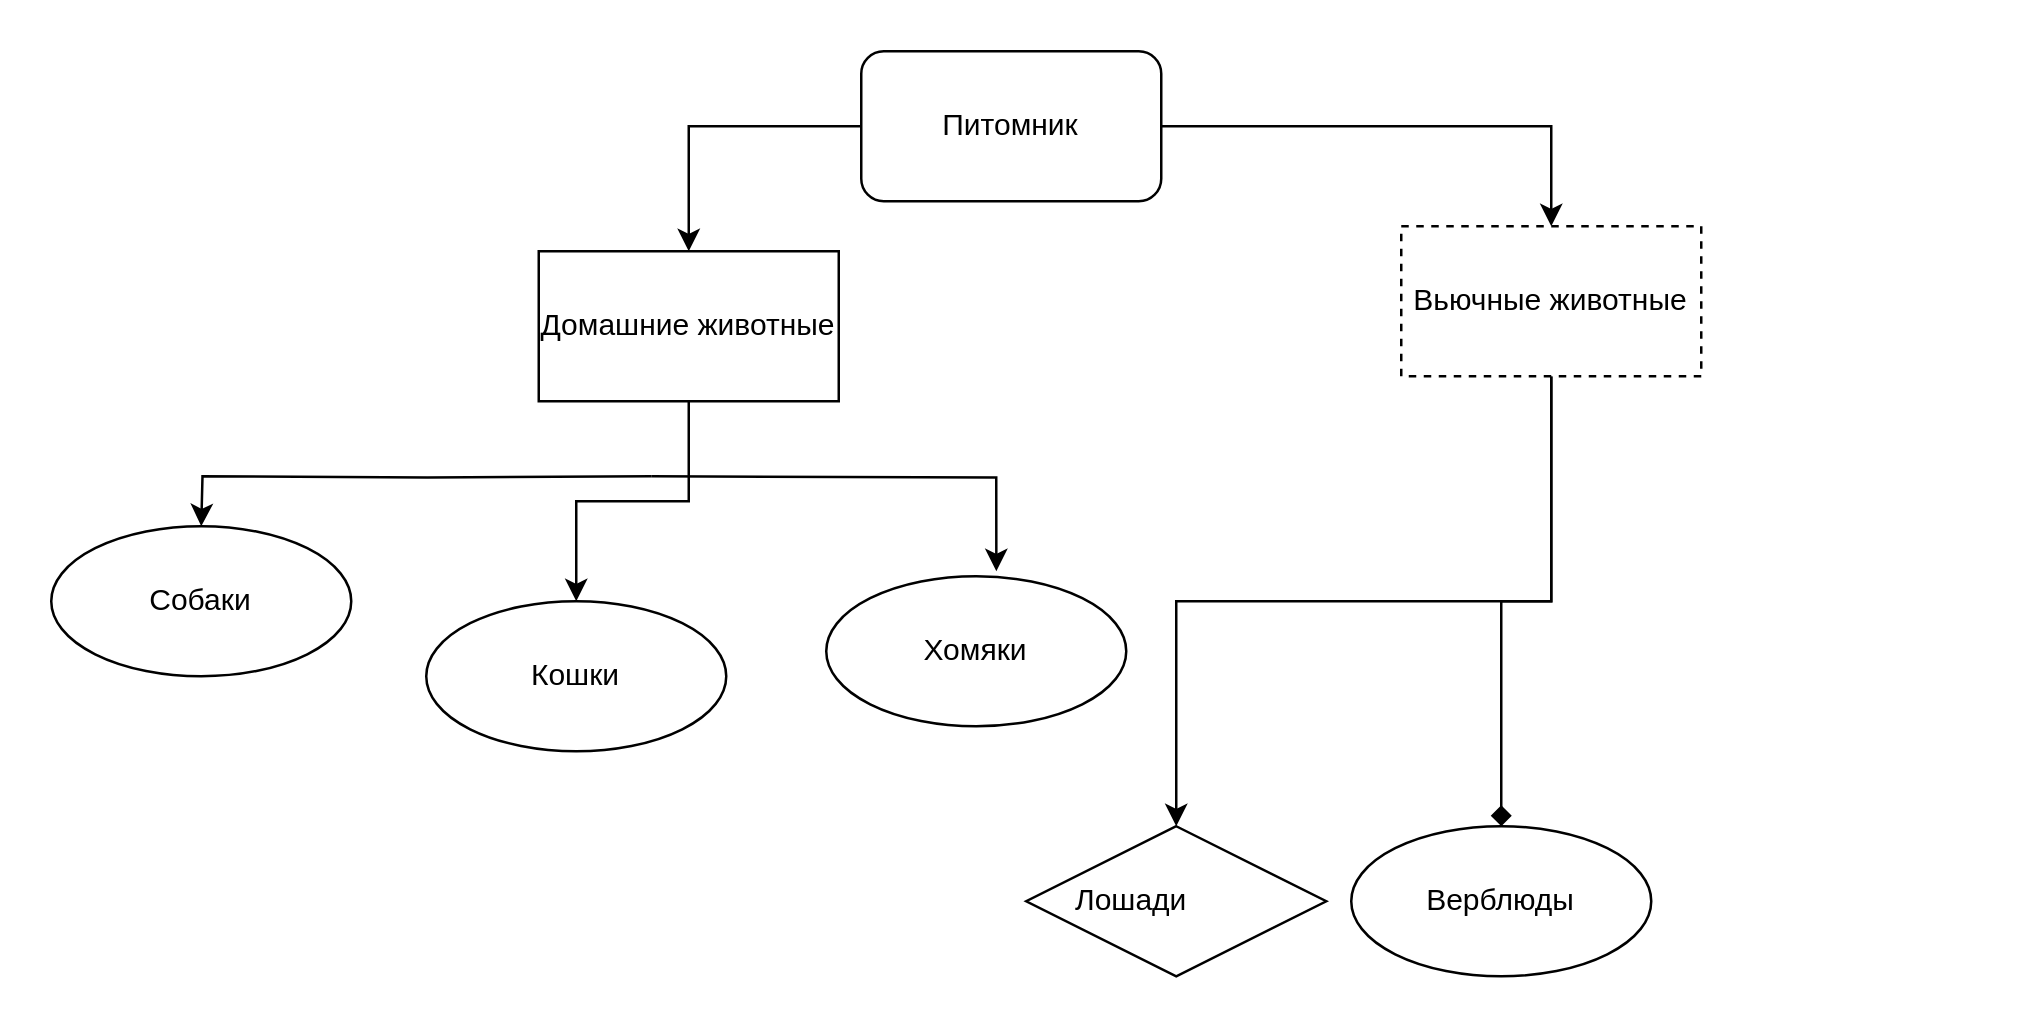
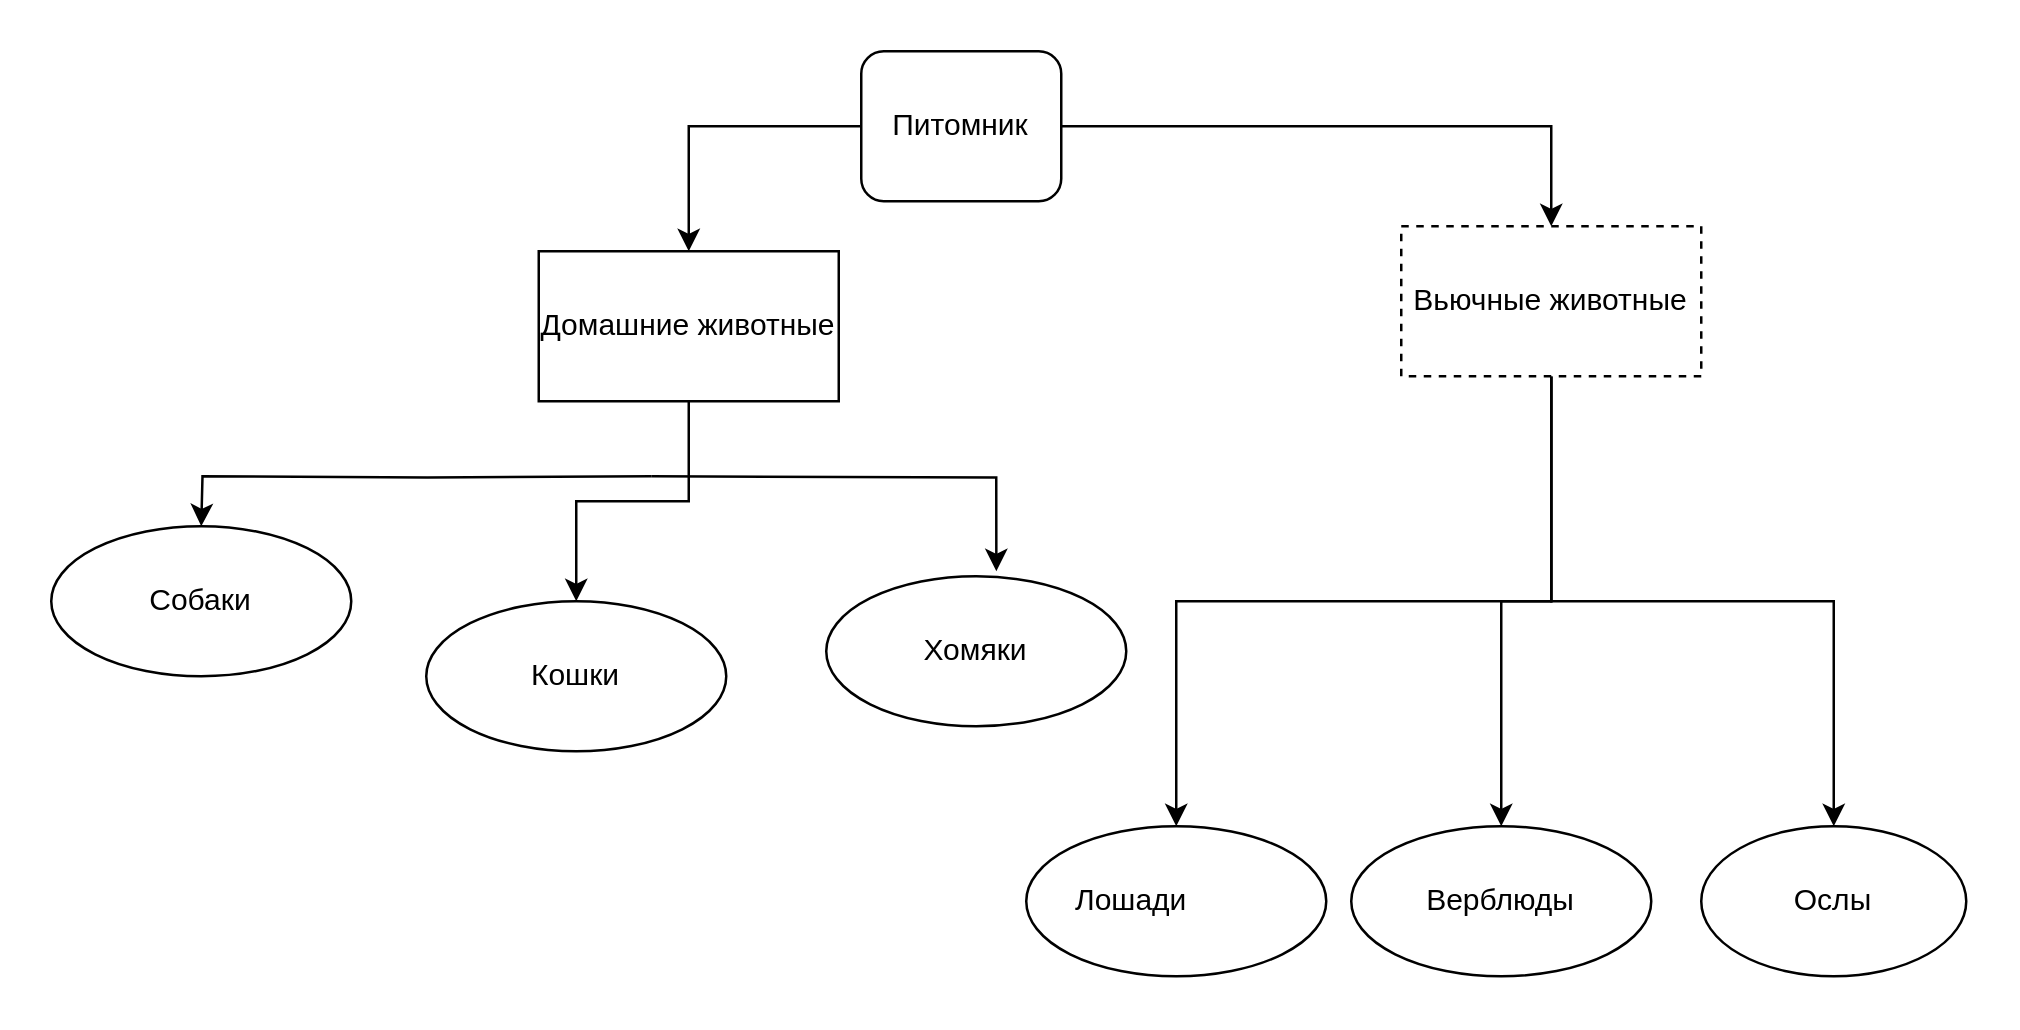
node "Питомник": size 300x150 -> 200x150
edge "Вьючные животные" -> "Ослы": added
edge "Вьючные животные" -> "Верблюды": arrowhead diamond -> classic
node "Лошади": shape diamond -> ellipse
node "Ослы": added
